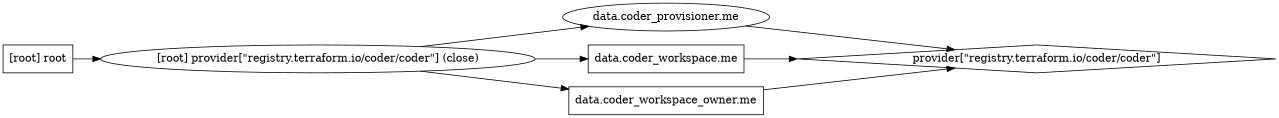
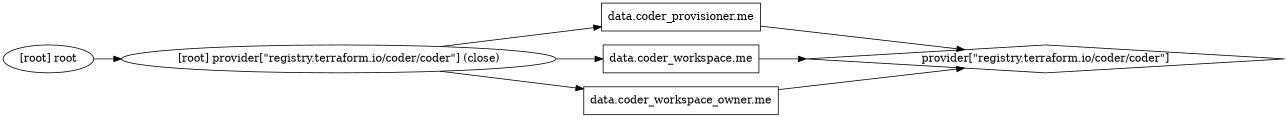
node "data.coder_provisioner.me": shape ellipse -> box
node "[root] root": shape box -> ellipse
